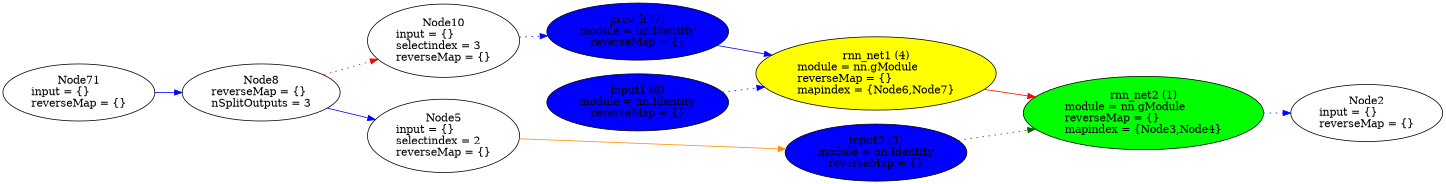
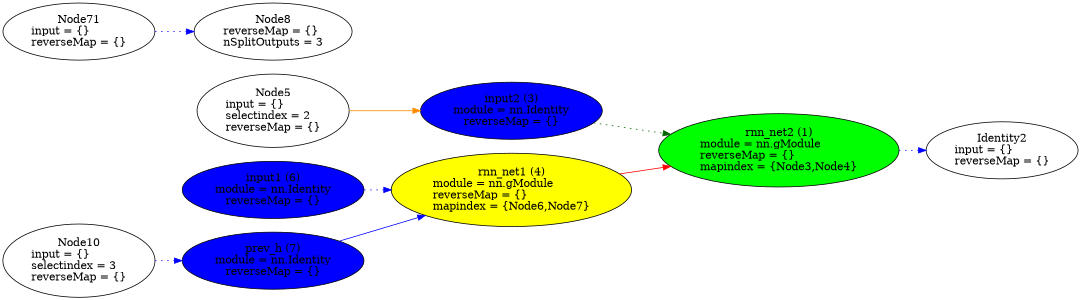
edge "Node8 reverseMap = {} nSplitOutputs = 3" -> "Node10 input = {} selectindex = 3 reverseMap = {}": removed
edge "Node71 input = {} reverseMap = {}" -> "Node8 reverseMap = {} nSplitOutputs = 3": style solid -> dotted
edge "Node8 reverseMap = {} nSplitOutputs = 3" -> "Node5 input = {} selectindex = 2 reverseMap = {}": removed
node "Node2 input = {} reverseMap = {}": label "Node2 input = {} reverseMap = {}" -> "Identity2 input = {} reverseMap = {}"
